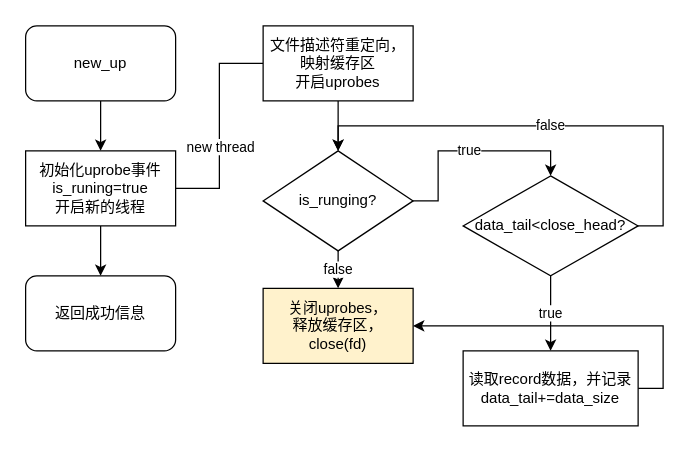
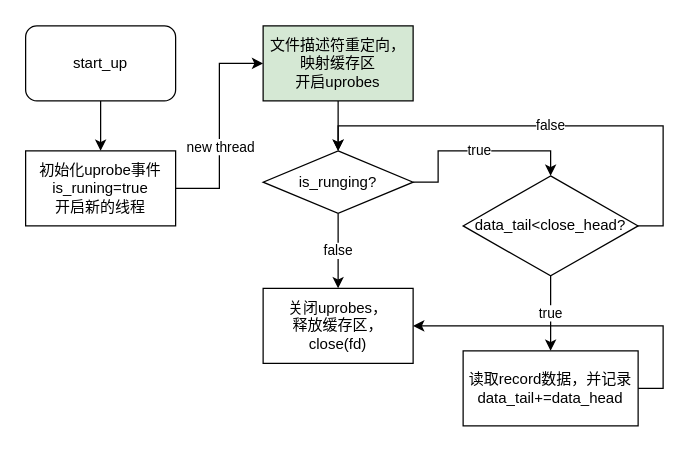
node "new_up": label "new_up" -> "start_up"
edge "文件描述符重定向， 映射缓存区 开启uprobes" -- "初始化uprobe事件 is_runing=true 开启新的线程": arrowhead none -> classic
node "文件描述符重定向， 映射缓存区 开启uprobes": fillcolor #ffffff -> #d5e8d4
node "is_runging?": size 150x100 -> 150x63
edge "初始化uprobe事件 is_runing=true 开启新的线程" -> "返回成功信息": removed
node "返回成功信息": removed
node "关闭uprobes， 释放缓存区， close(fd)": fillcolor #fff2cc -> #ffffff
node "读取record数据，并记录 data_tail+=data_size": label "读取record数据，并记录 data_tail+=data_size" -> "读取record数据，并记录 data_tail+=data_head"
